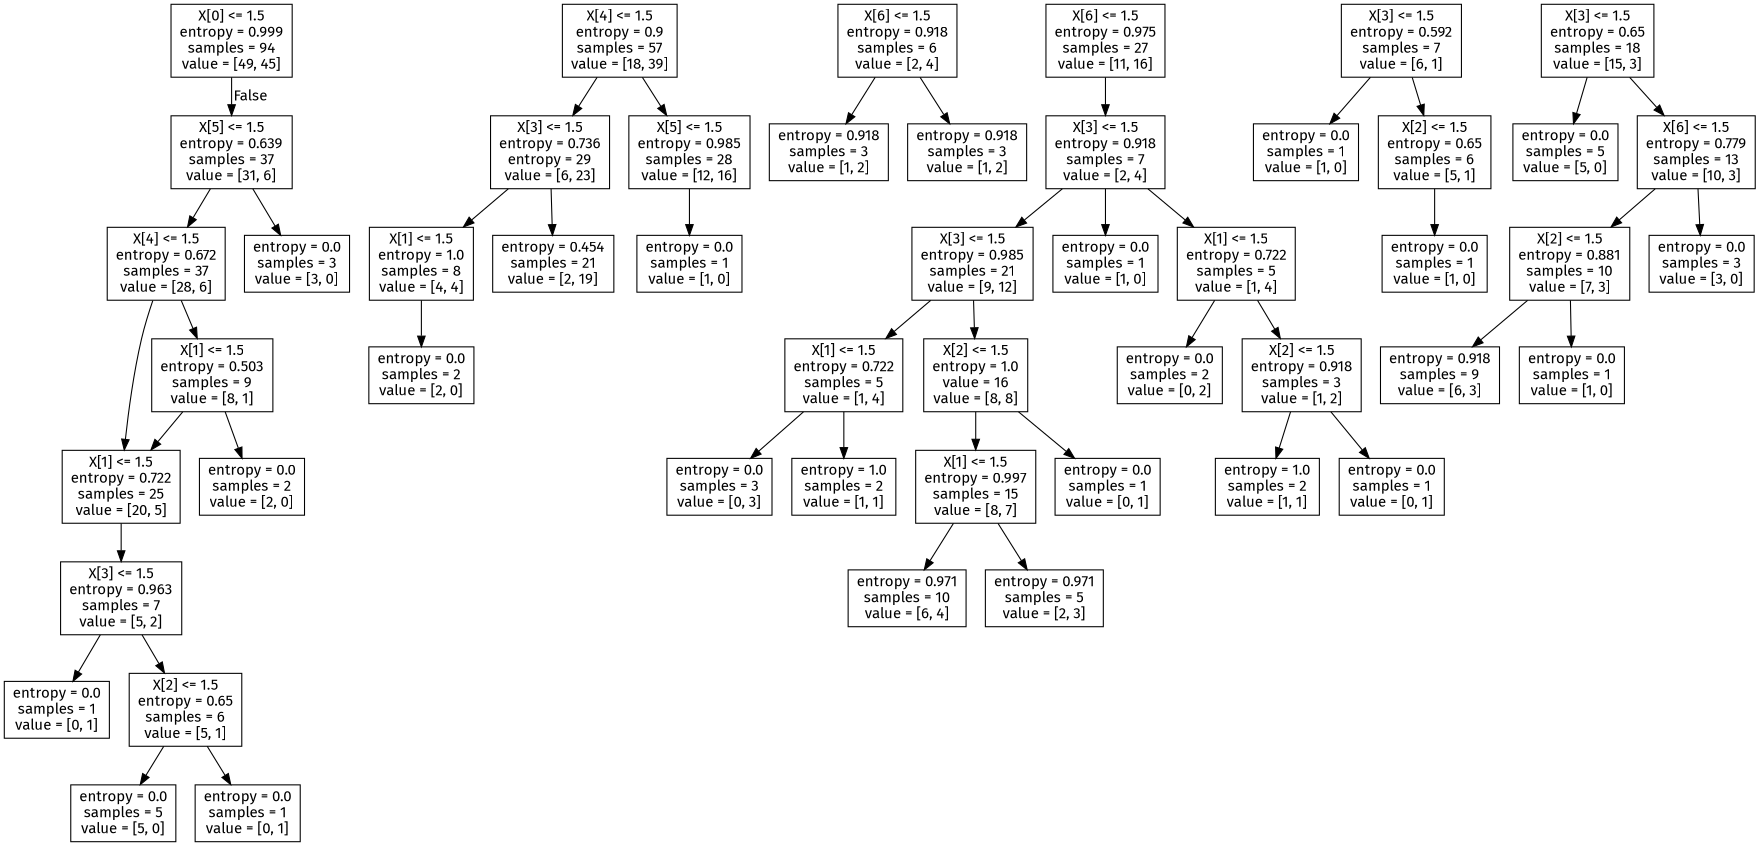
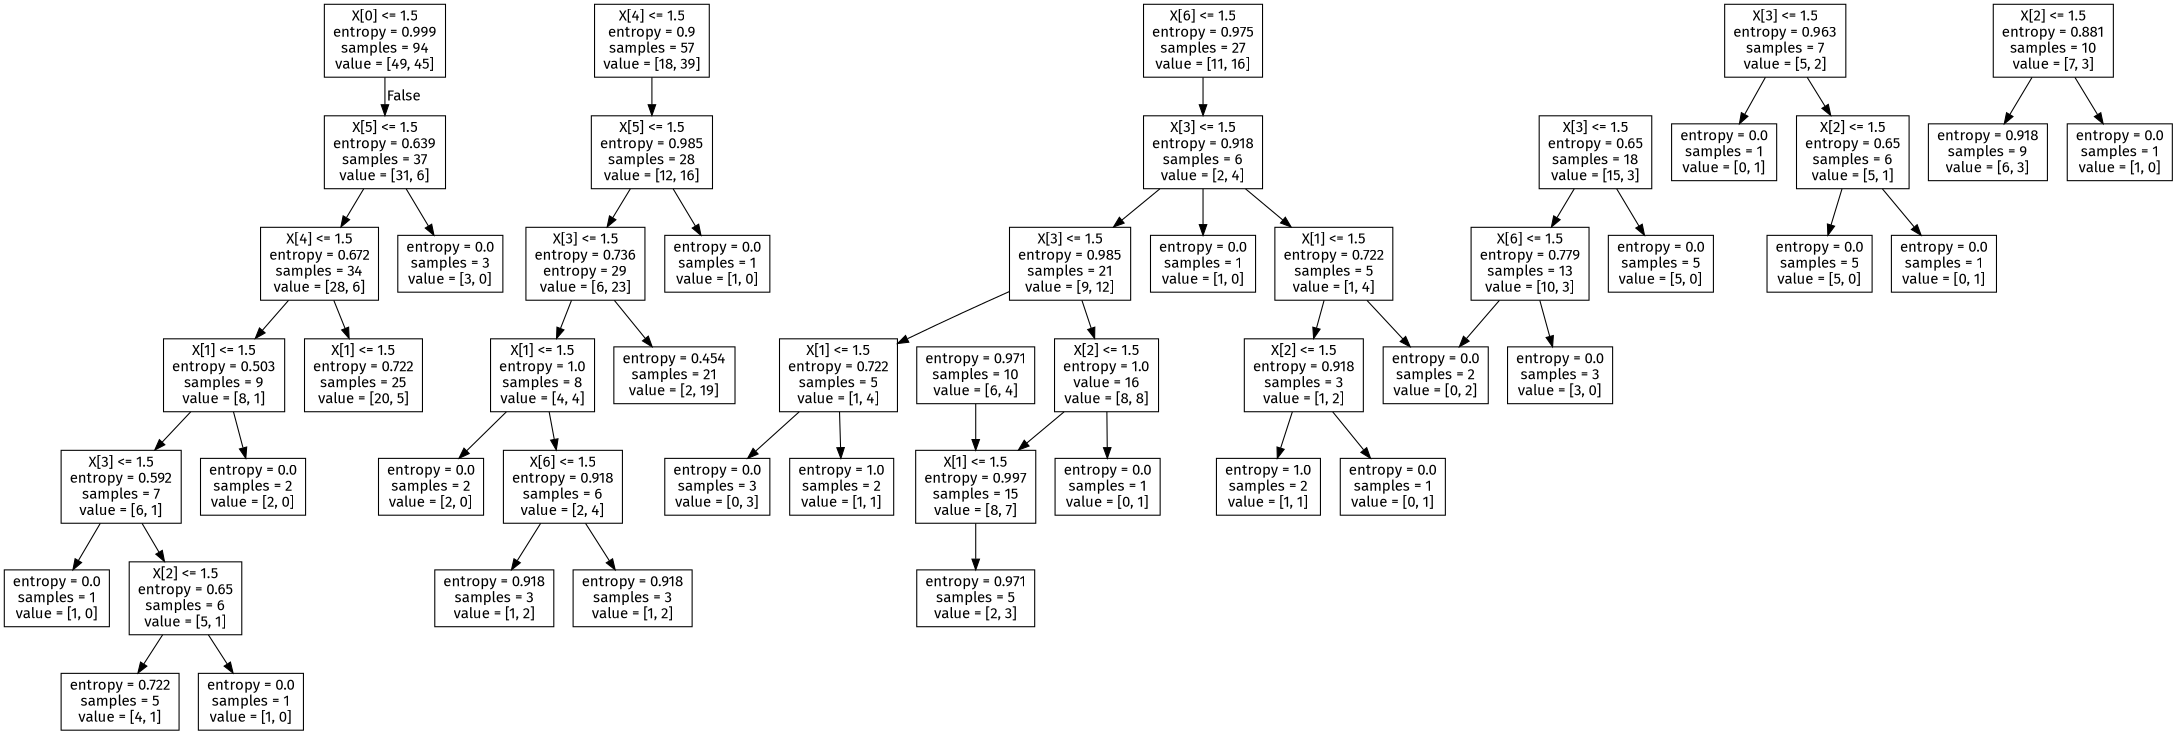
edge "X[4] <= 1.5 entropy = 0.9 samples = 57 value = [18, 39]" -> "X[3] <= 1.5 entropy = 0.736 entropy = 29 value = [6, 23]": now "X[5] <= 1.5 entropy = 0.985 samples = 28 value = [12, 16]" -> "X[3] <= 1.5 entropy = 0.736 entropy = 29 value = [6, 23]"
node "X[3] <= 1.5 entropy = 0.918 samples = 7 value = [2, 4]": label "X[3] <= 1.5 entropy = 0.918 samples = 7 value = [2, 4]" -> "X[3] <= 1.5 entropy = 0.918 samples = 6 value = [2, 4]"
edge "X[6] <= 1.5 entropy = 0.779 samples = 13 value = [10, 3]" -> "X[2] <= 1.5 entropy = 0.881 samples = 10 value = [7, 3]": now "X[6] <= 1.5 entropy = 0.779 samples = 13 value = [10, 3]" -> "entropy = 0.0 samples = 2 value = [0, 2]"
node "X[4] <= 1.5 entropy = 0.672 samples = 37 value = [28, 6]": label "X[4] <= 1.5 entropy = 0.672 samples = 37 value = [28, 6]" -> "X[4] <= 1.5 entropy = 0.672 samples = 34 value = [28, 6]"
edge "X[1] <= 1.5 entropy = 1.0 samples = 8 value = [4, 4]" -> "X[6] <= 1.5 entropy = 0.918 samples = 6 value = [2, 4]": added
edge "X[1] <= 1.5 entropy = 0.503 samples = 9 value = [8, 1]" -> "X[1] <= 1.5 entropy = 0.722 samples = 25 value = [20, 5]": now "X[1] <= 1.5 entropy = 0.503 samples = 9 value = [8, 1]" -> "X[3] <= 1.5 entropy = 0.592 samples = 7 value = [6, 1]"
edge "X[1] <= 1.5 entropy = 0.722 samples = 25 value = [20, 5]" -> "X[3] <= 1.5 entropy = 0.963 samples = 7 value = [5, 2]": removed
edge "X[1] <= 1.5 entropy = 0.997 samples = 15 value = [8, 7]" -> "entropy = 0.971 samples = 10 value = [6, 4]": reversed
node "entropy = 0.722 samples = 5 value = [4, 1]": added
